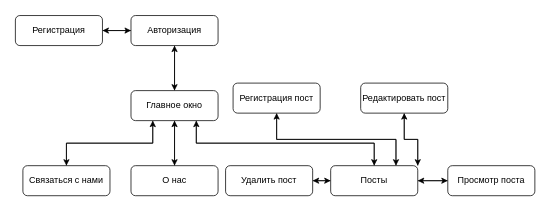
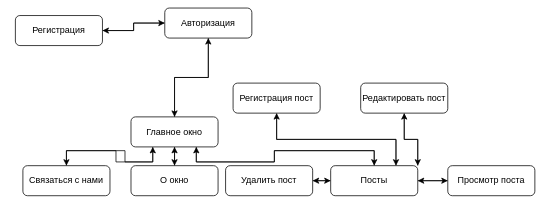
node "Авторизация": moved (174, 30) -> (208, 23)
node "Главное окно": moved (174, 105) -> (174, 132)
node "О нас": label "О нас" -> "О окно"
